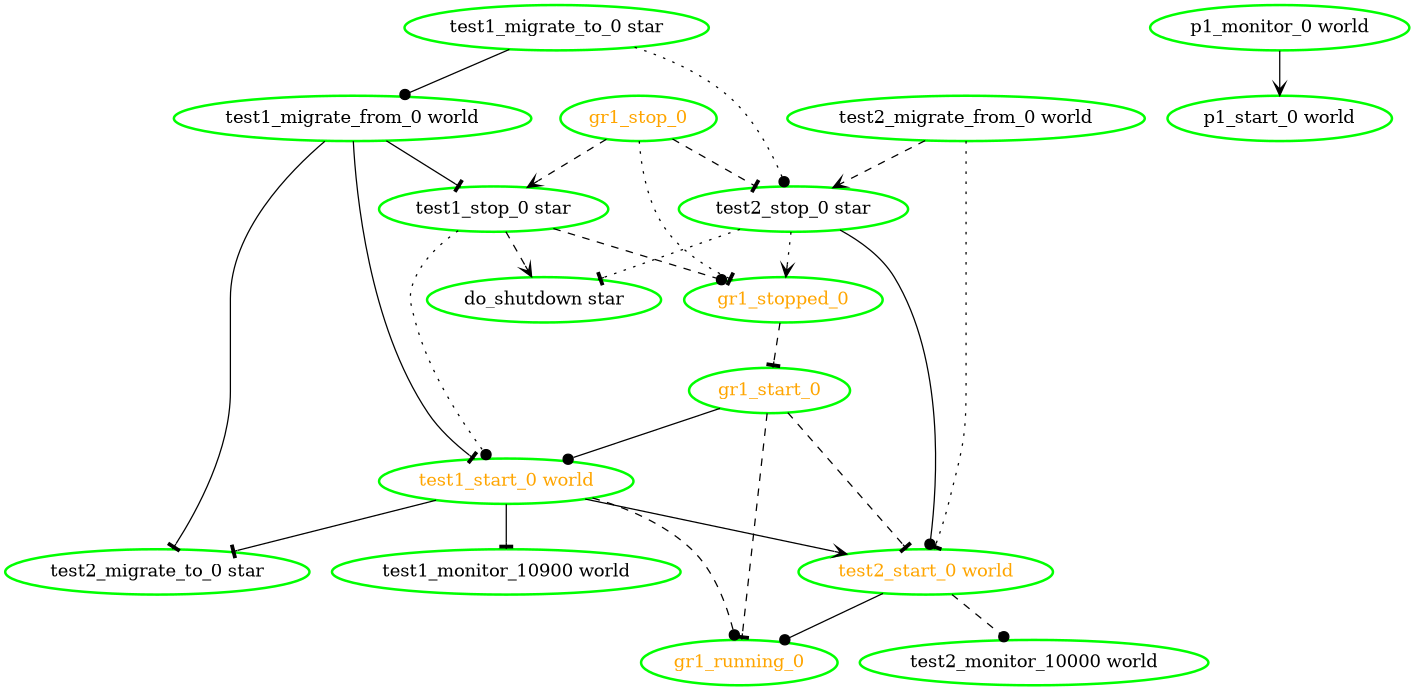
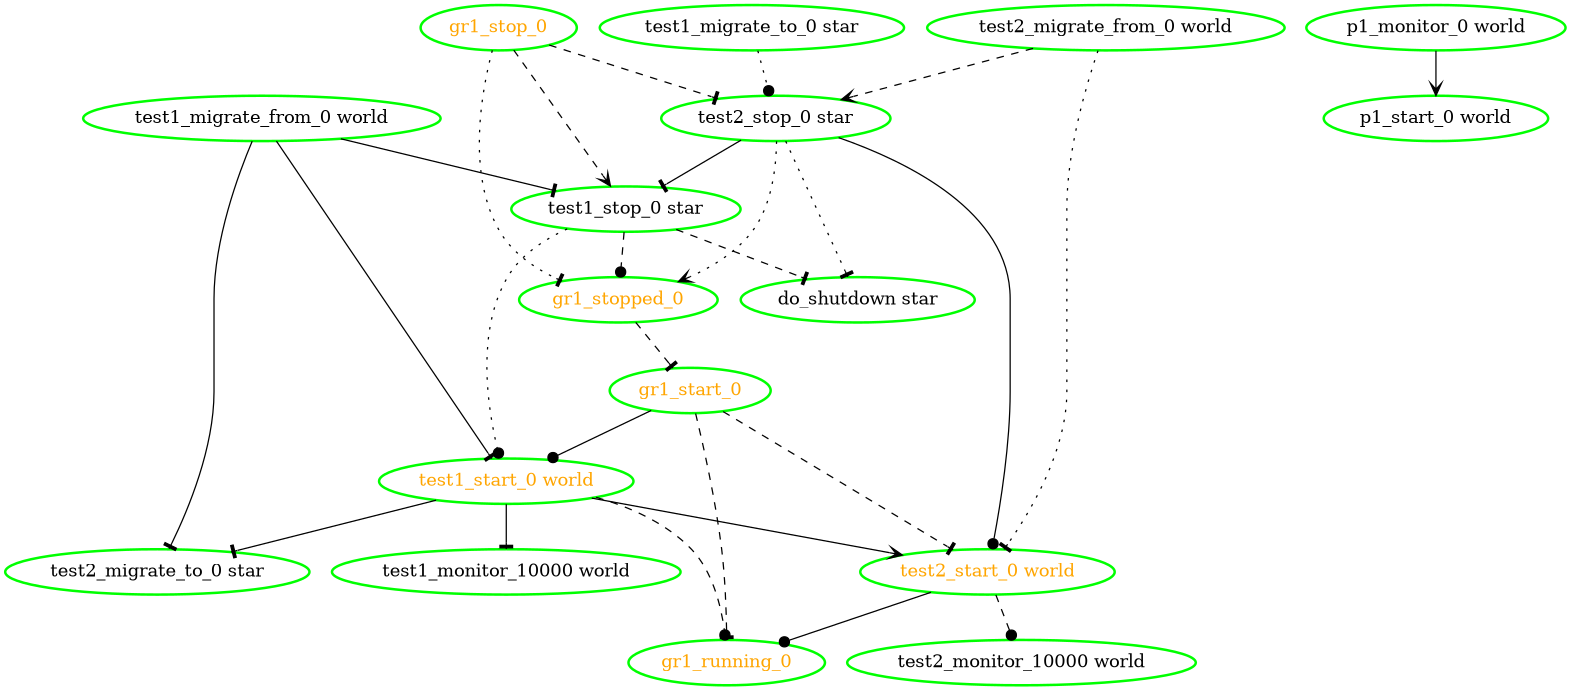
edge "test1_migrate_to_0 star" -> "test1_migrate_from_0 world": removed
edge "test2_stop_0 star" -> "test1_stop_0 star": added
edge "test1_stop_0 star" -> "do_shutdown star": arrowhead vee -> tee
node "test1_monitor_10900 world": label "test1_monitor_10900 world" -> "test1_monitor_10000 world"
